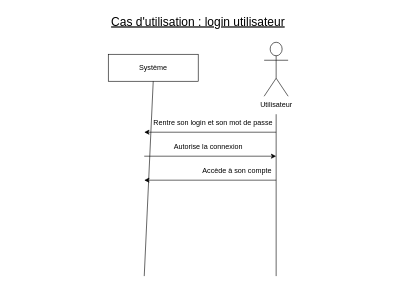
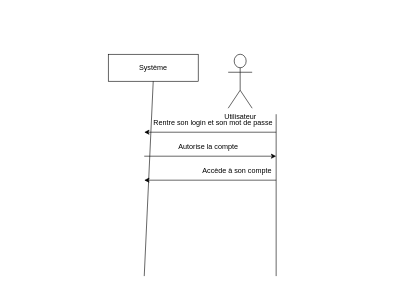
node "Cas d'utilisation : login utilisateur": removed
node "Utilisateur": moved (276, 69) -> (240, 81)
node "Autorise la connexion": label "Autorise la connexion" -> "Autorise la compte"
